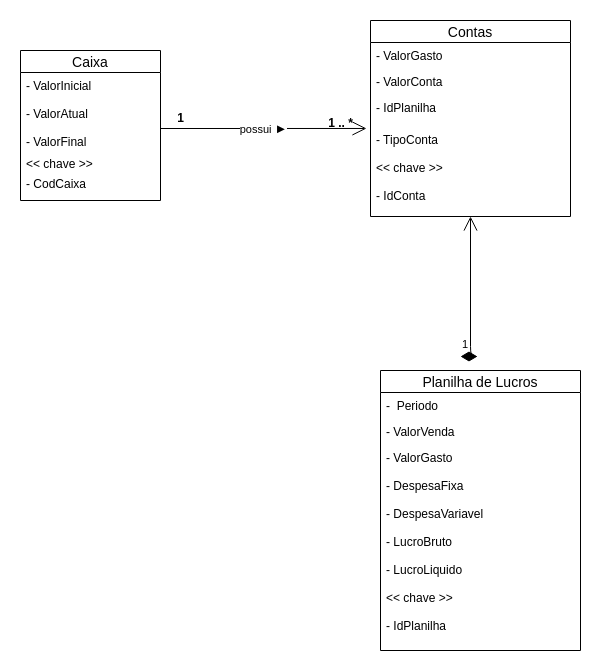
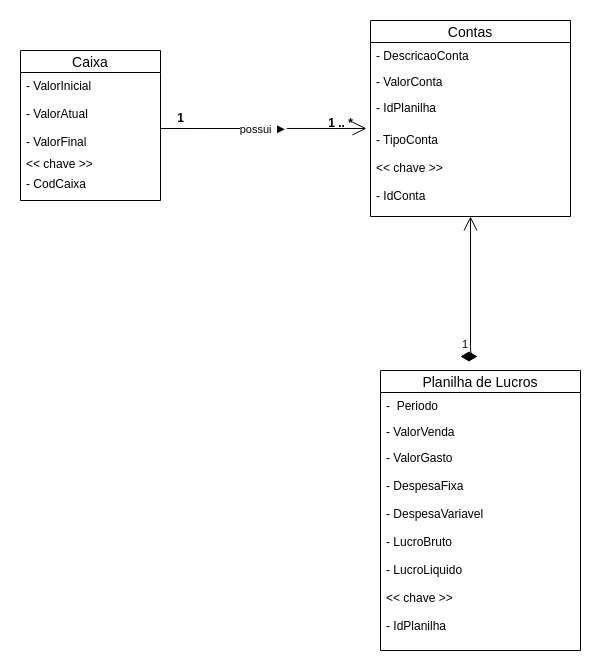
node "- ValorGasto": label "- ValorGasto" -> "- DescricaoConta"
